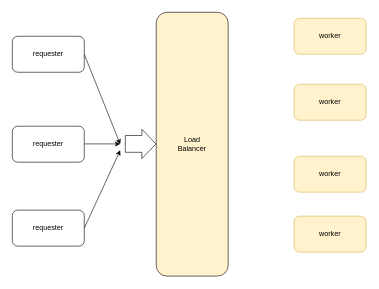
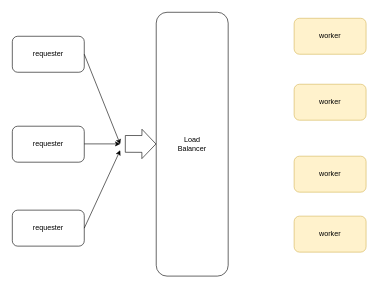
node "Load Balancer": fillcolor #fff2cc -> #ffffff
